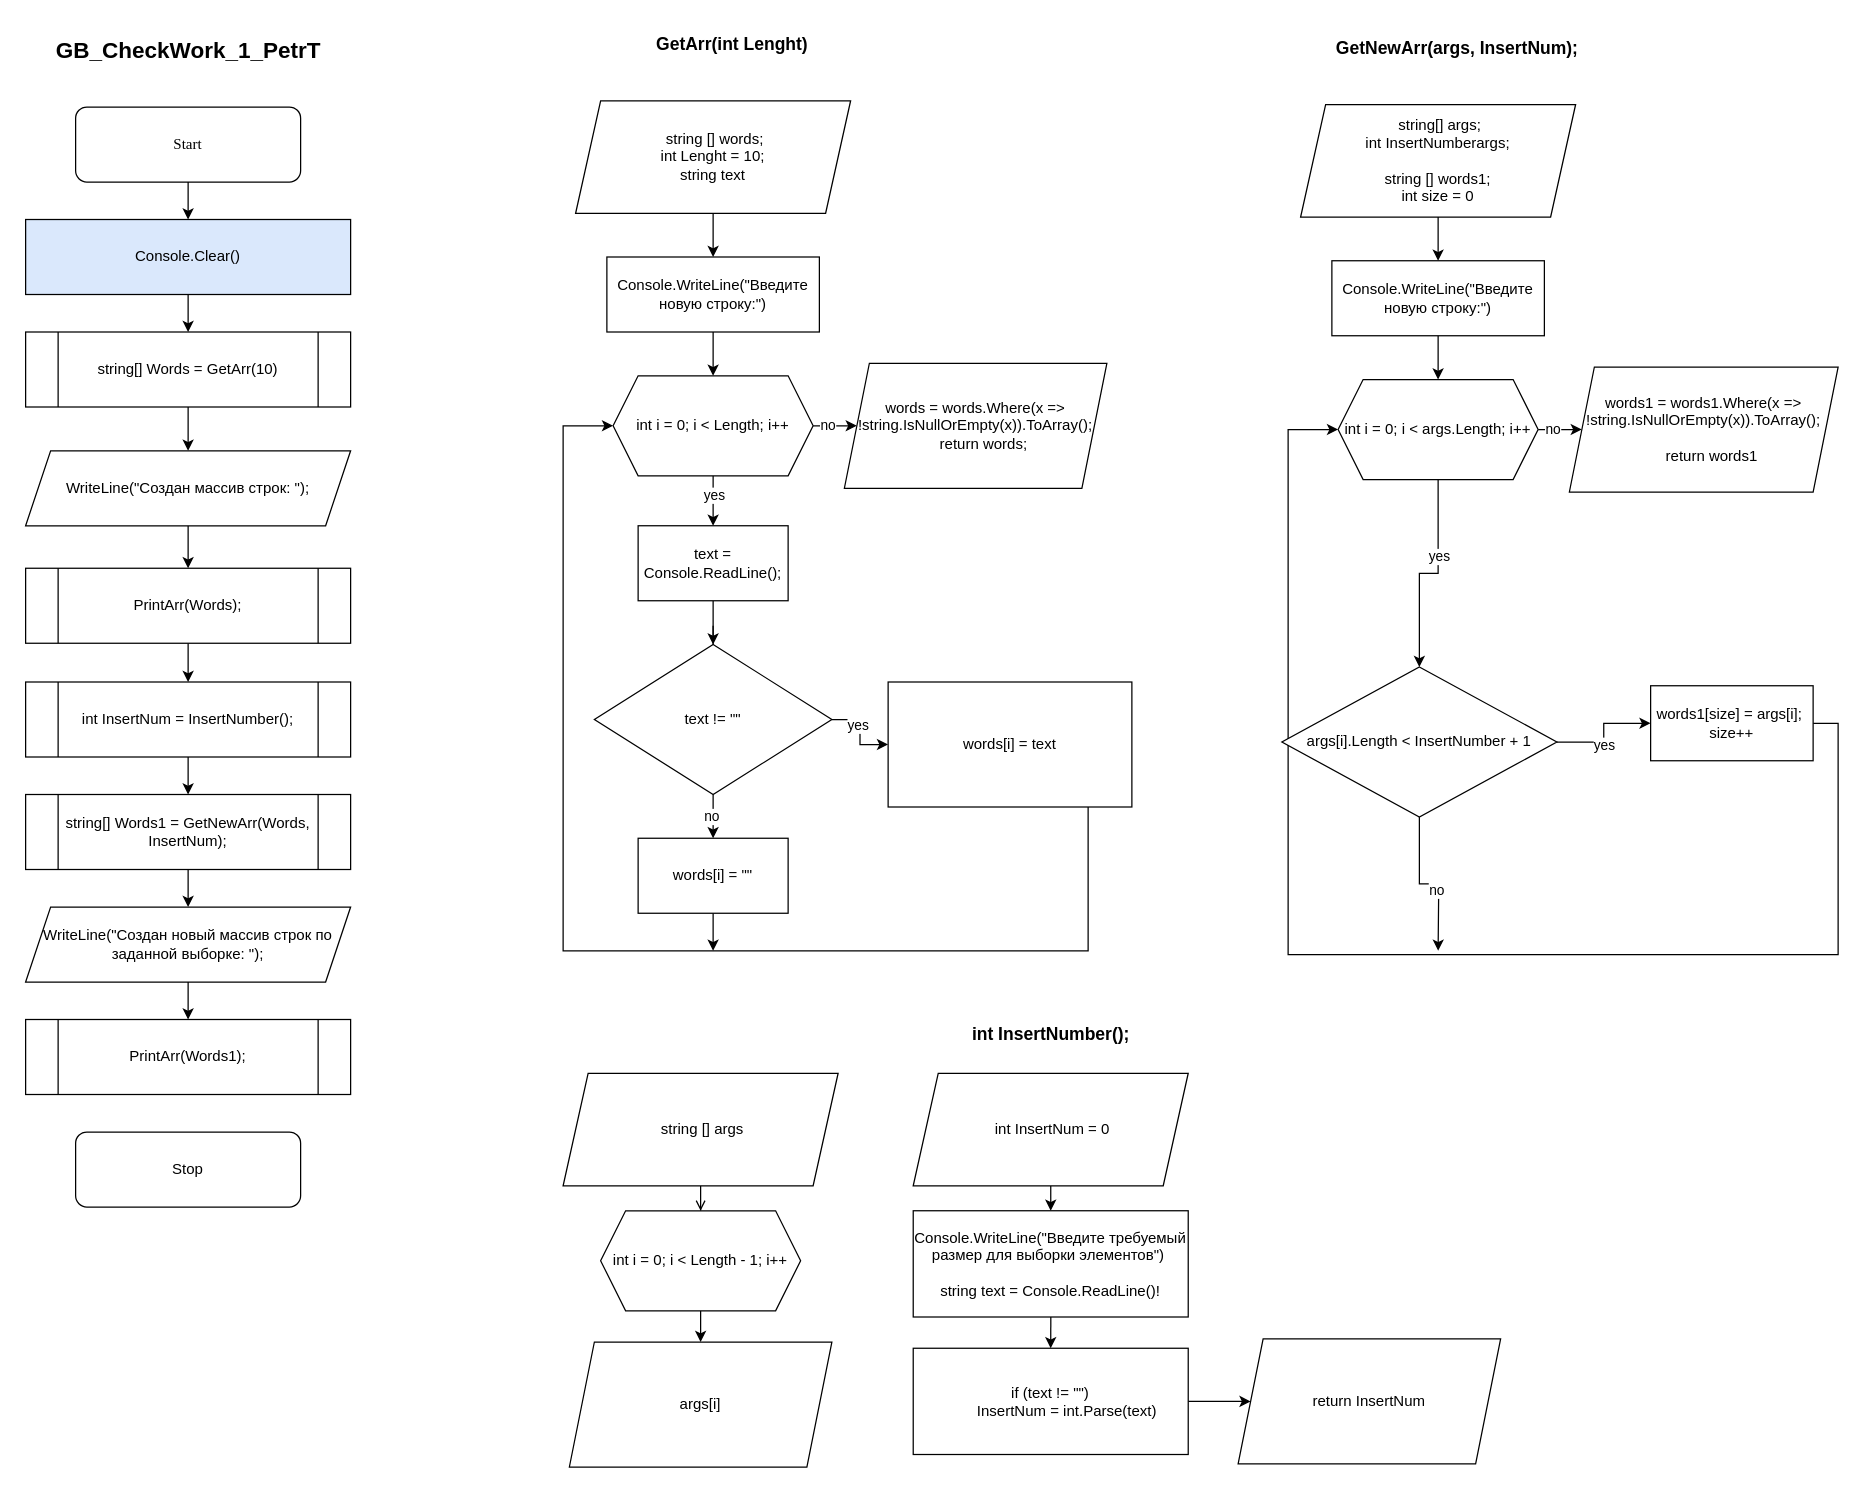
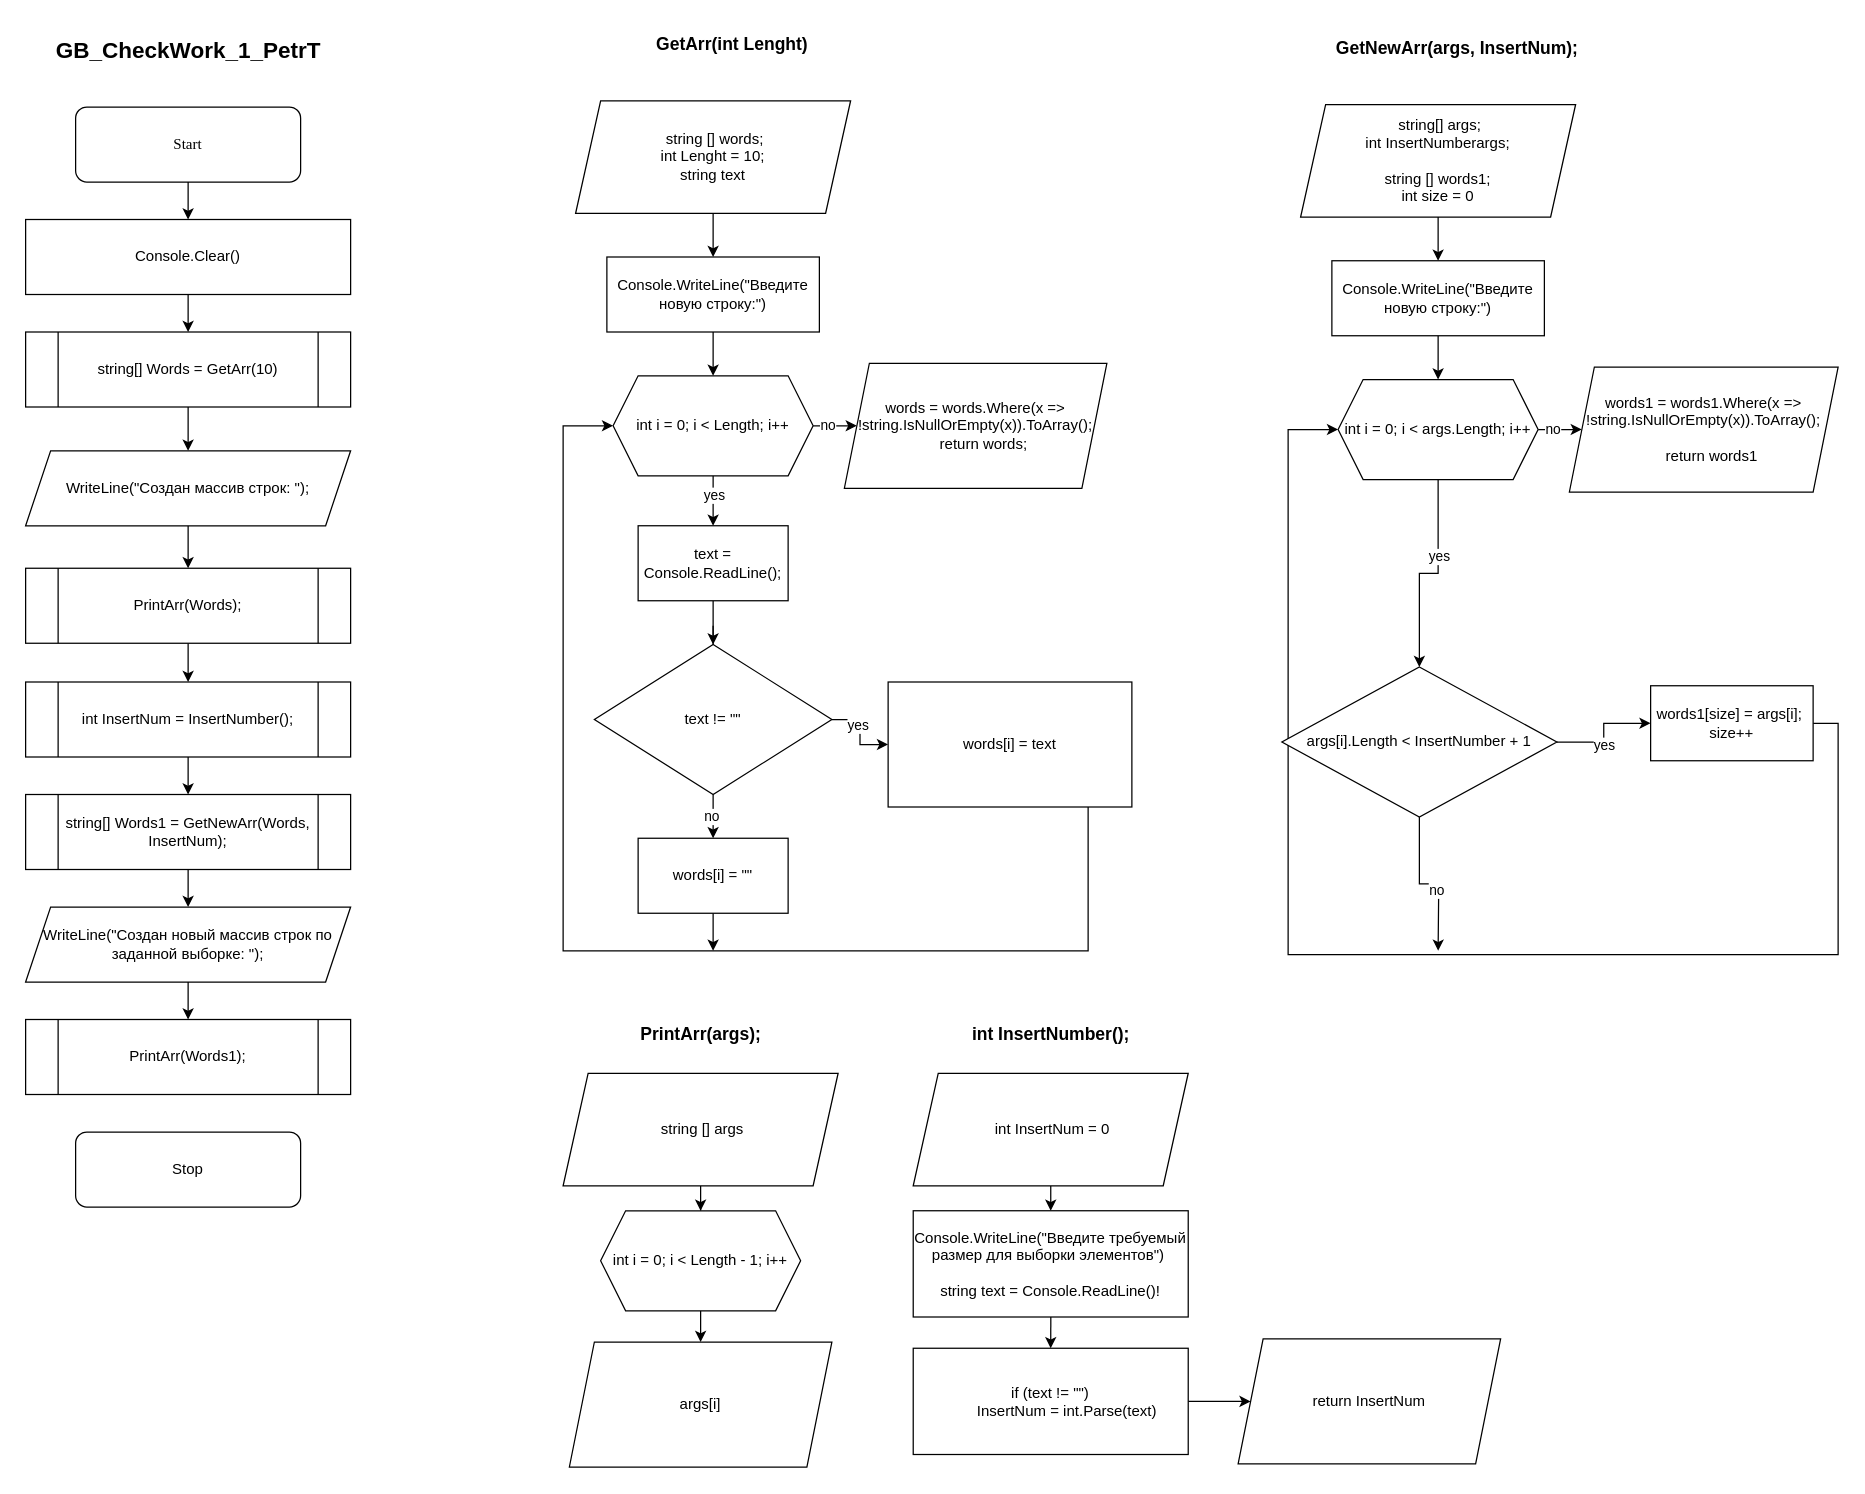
node "Console.Clear()": fillcolor #dae8fc -> #ffffff
node "PrintArr(args);": added
edge "string [] args" -> "int i = 0; i < Length - 1; i++": arrowhead open -> classic
